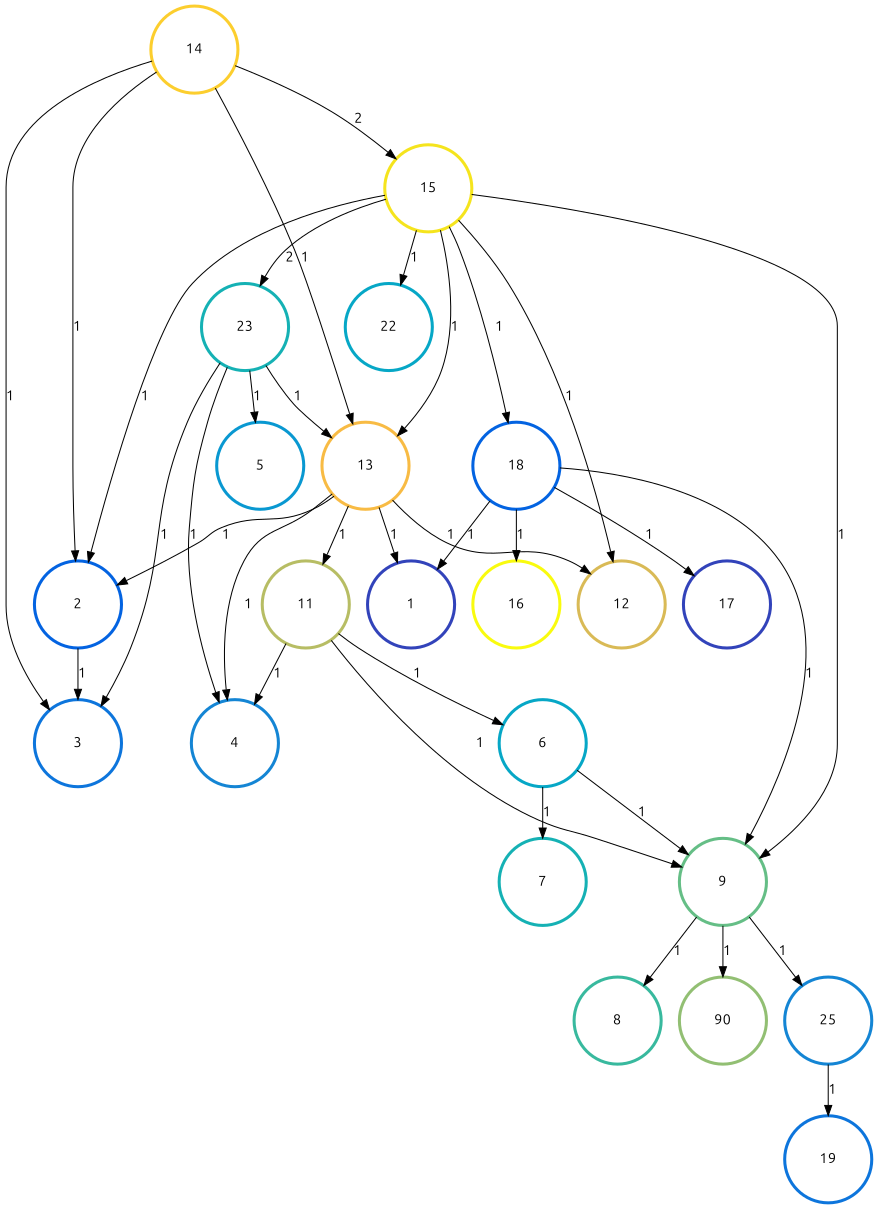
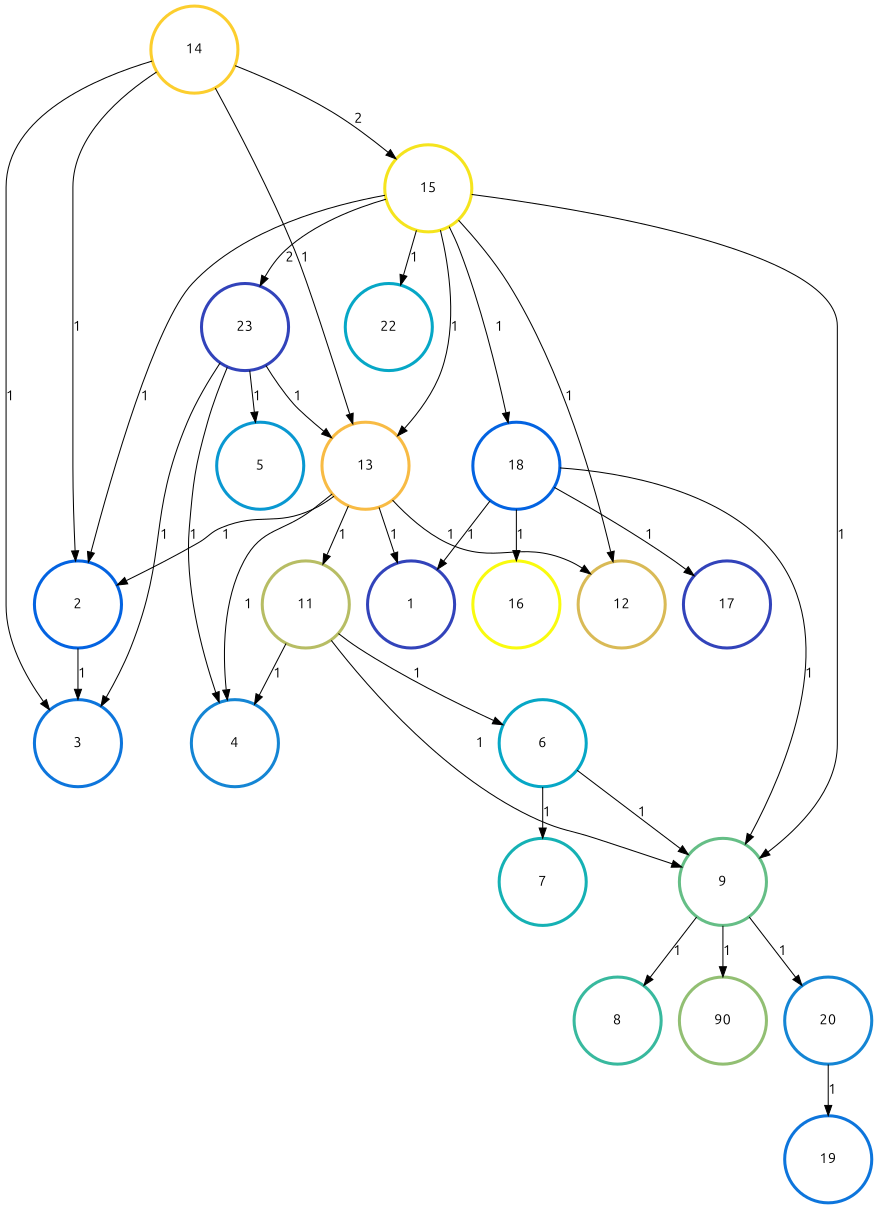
node "23": color #15b1b4 -> #3243ba
node "25": label "25" -> "20"
